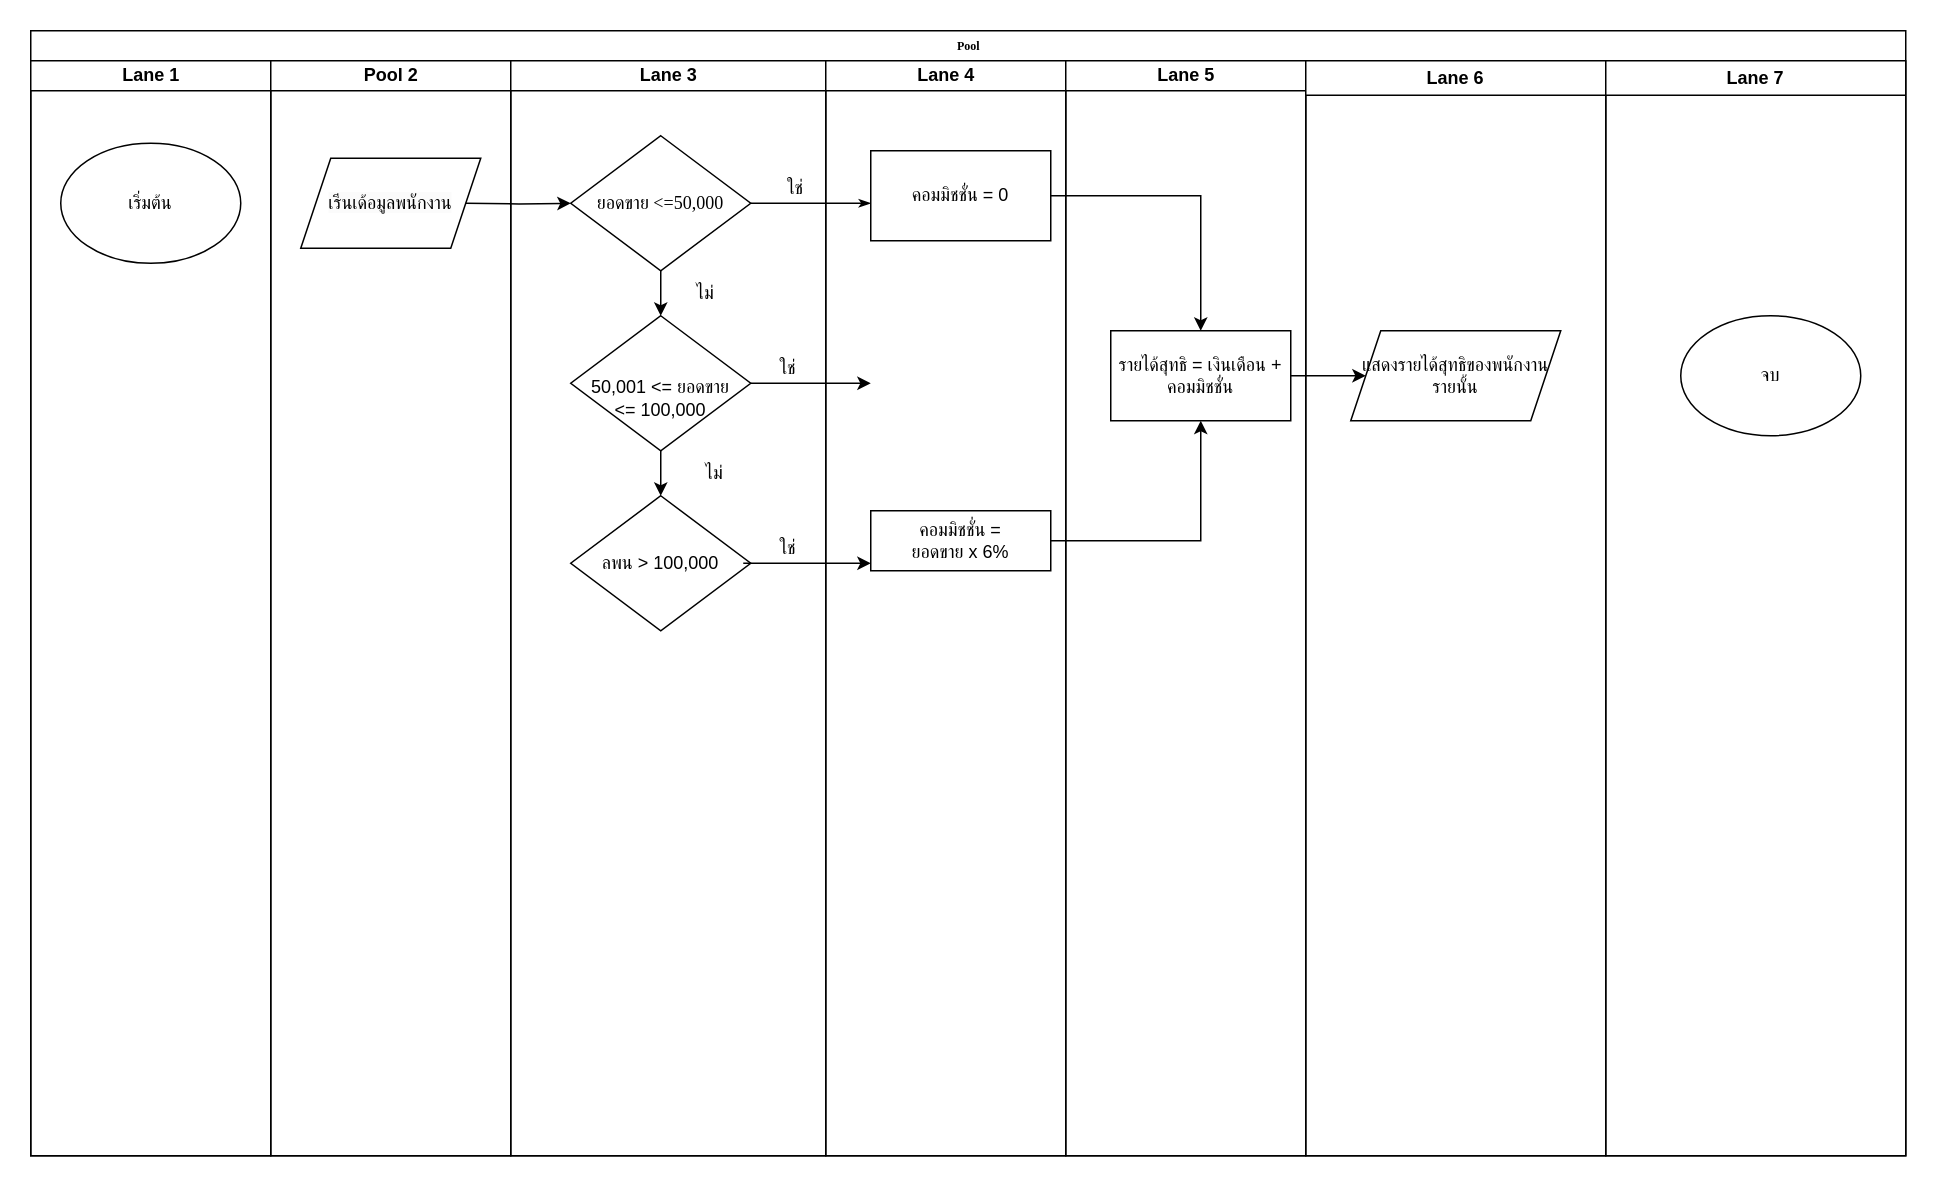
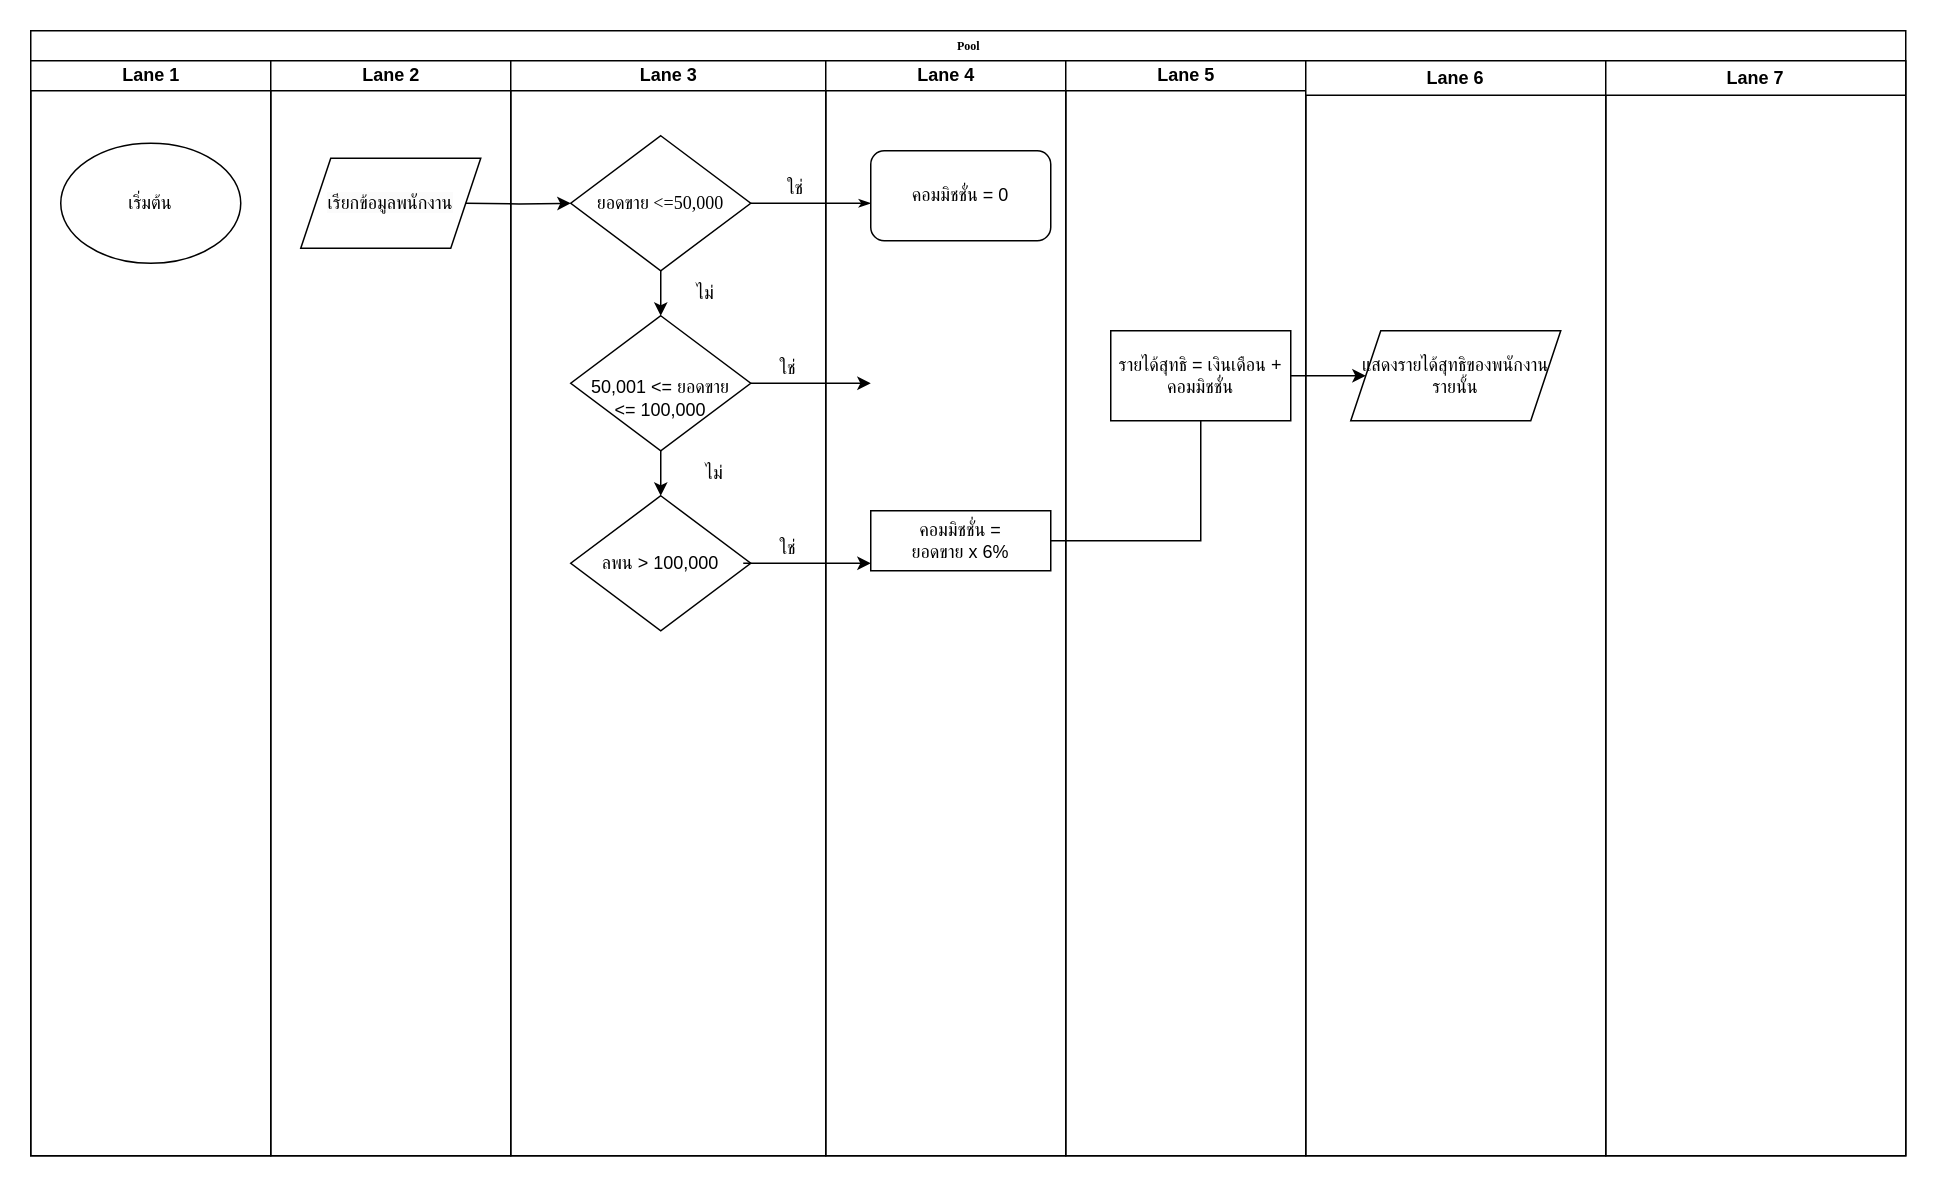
node "Pool 2": label "Pool 2" -> "Lane 2"
node "คอมมิชชั่น = 0": shape rectangle -> rounded rectangle
edge "คอมมิชชั่น = 0" -> "รายได้สุทธิ = เงินเดือน + คอมมิชชั่น": removed
node "เรีนเด้อมูลพนักงาน": label "เรีนเด้อมูลพนักงาน" -> "เรียกข้อมูลพนักงาน"
node "จบ": removed
edge "คอมมิชชั่น = ยอดขาย x 6%" -> "รายได้สุทธิ = เงินเดือน + คอมมิชชั่น": arrowhead classic -> none
